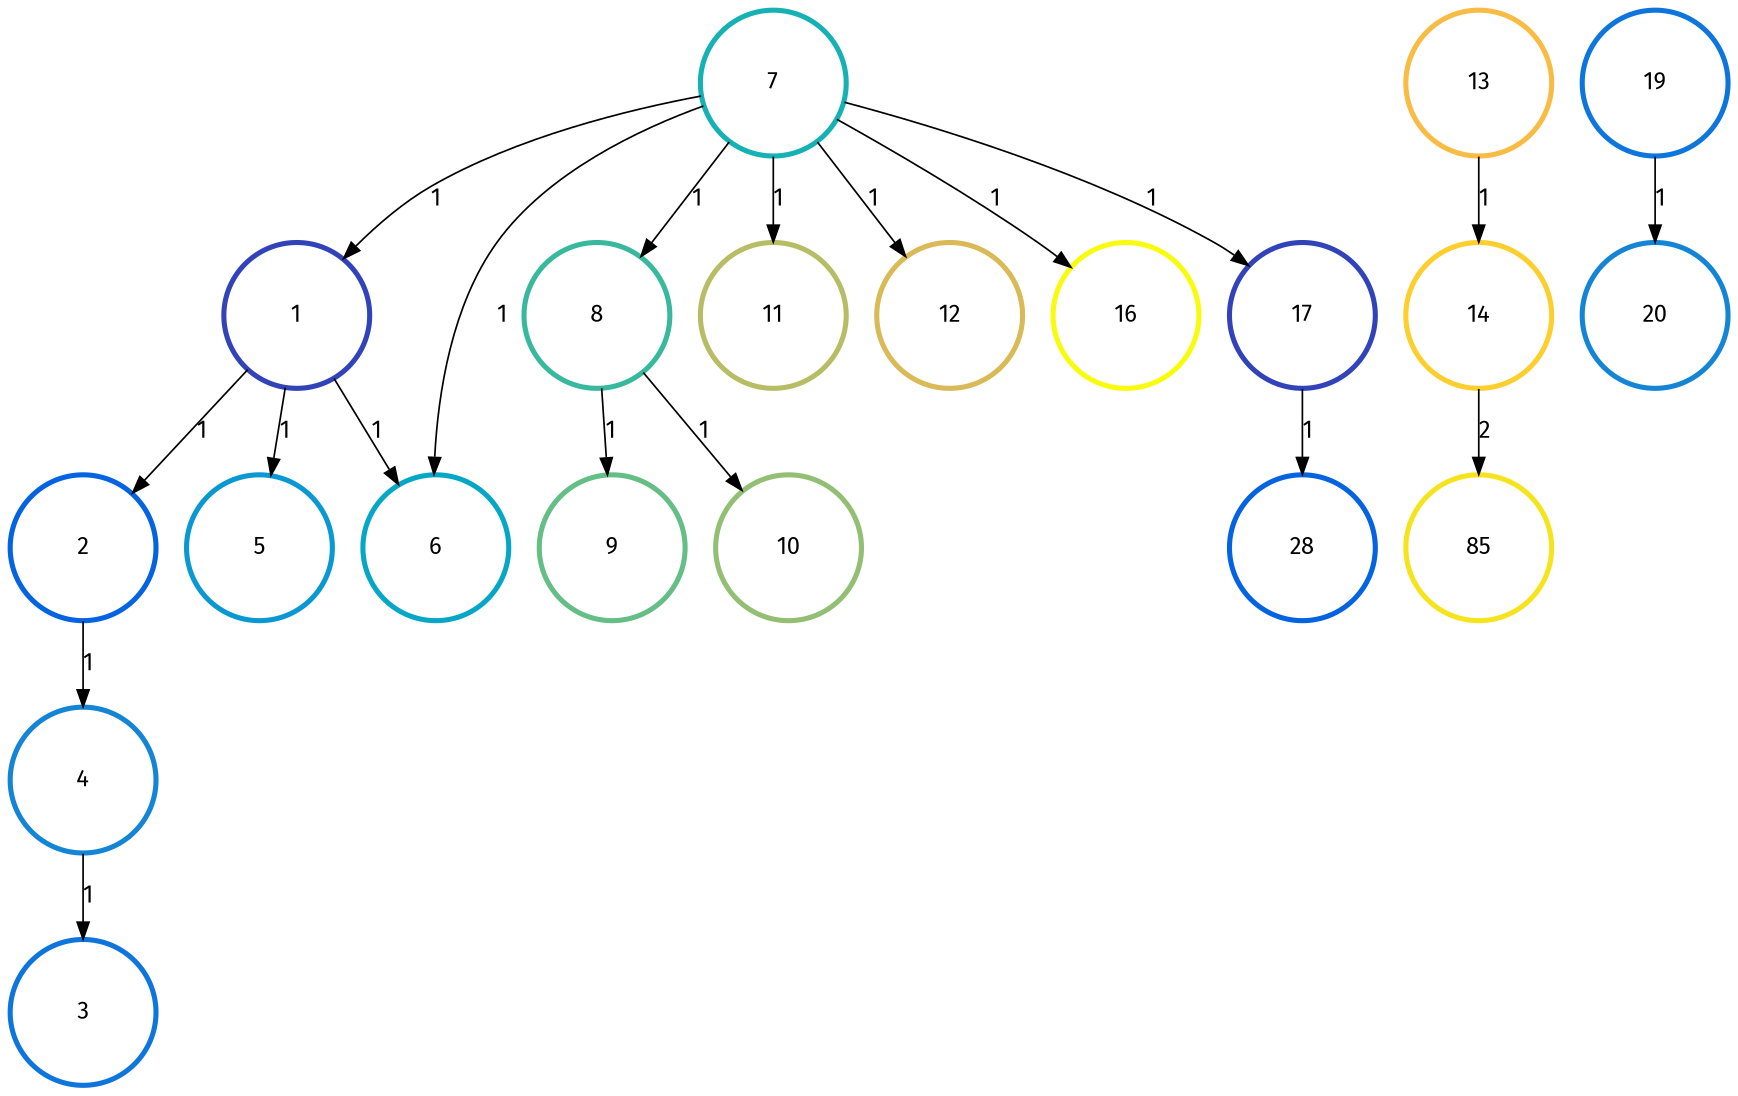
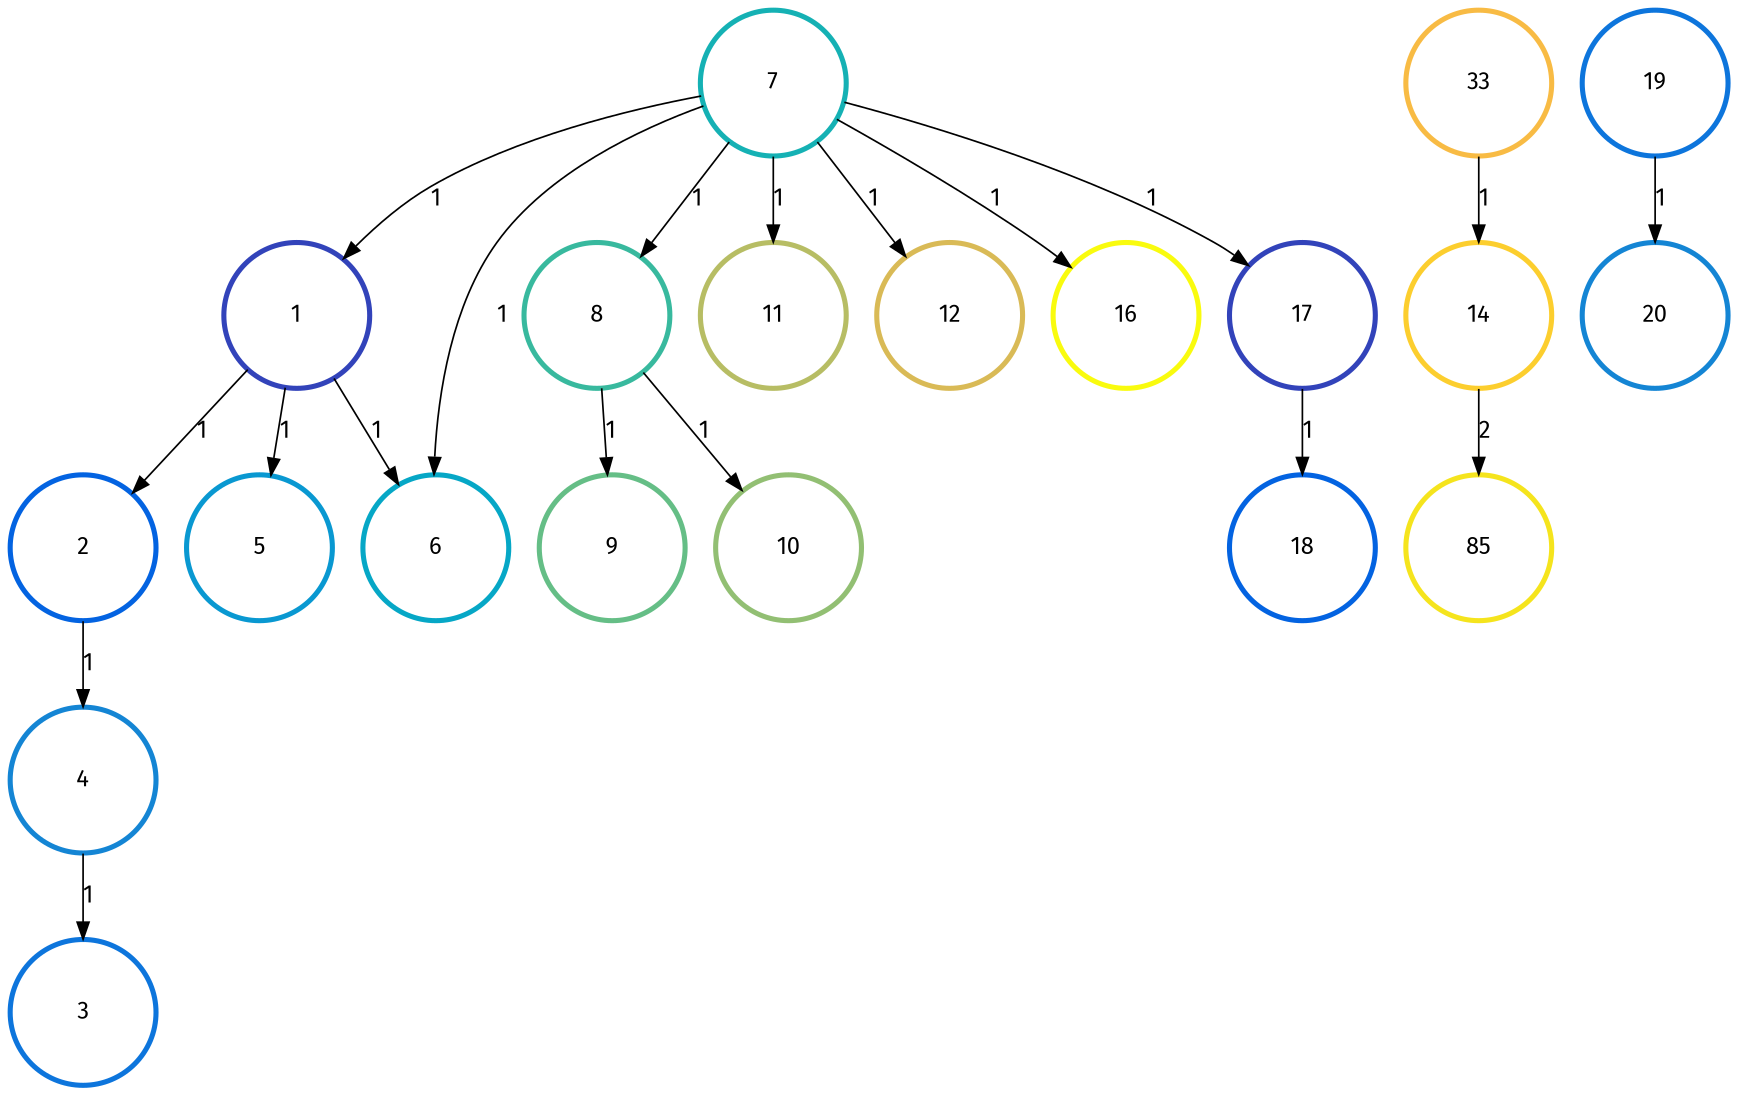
node "13": label "13" -> "33"
node "28": label "28" -> "18"
